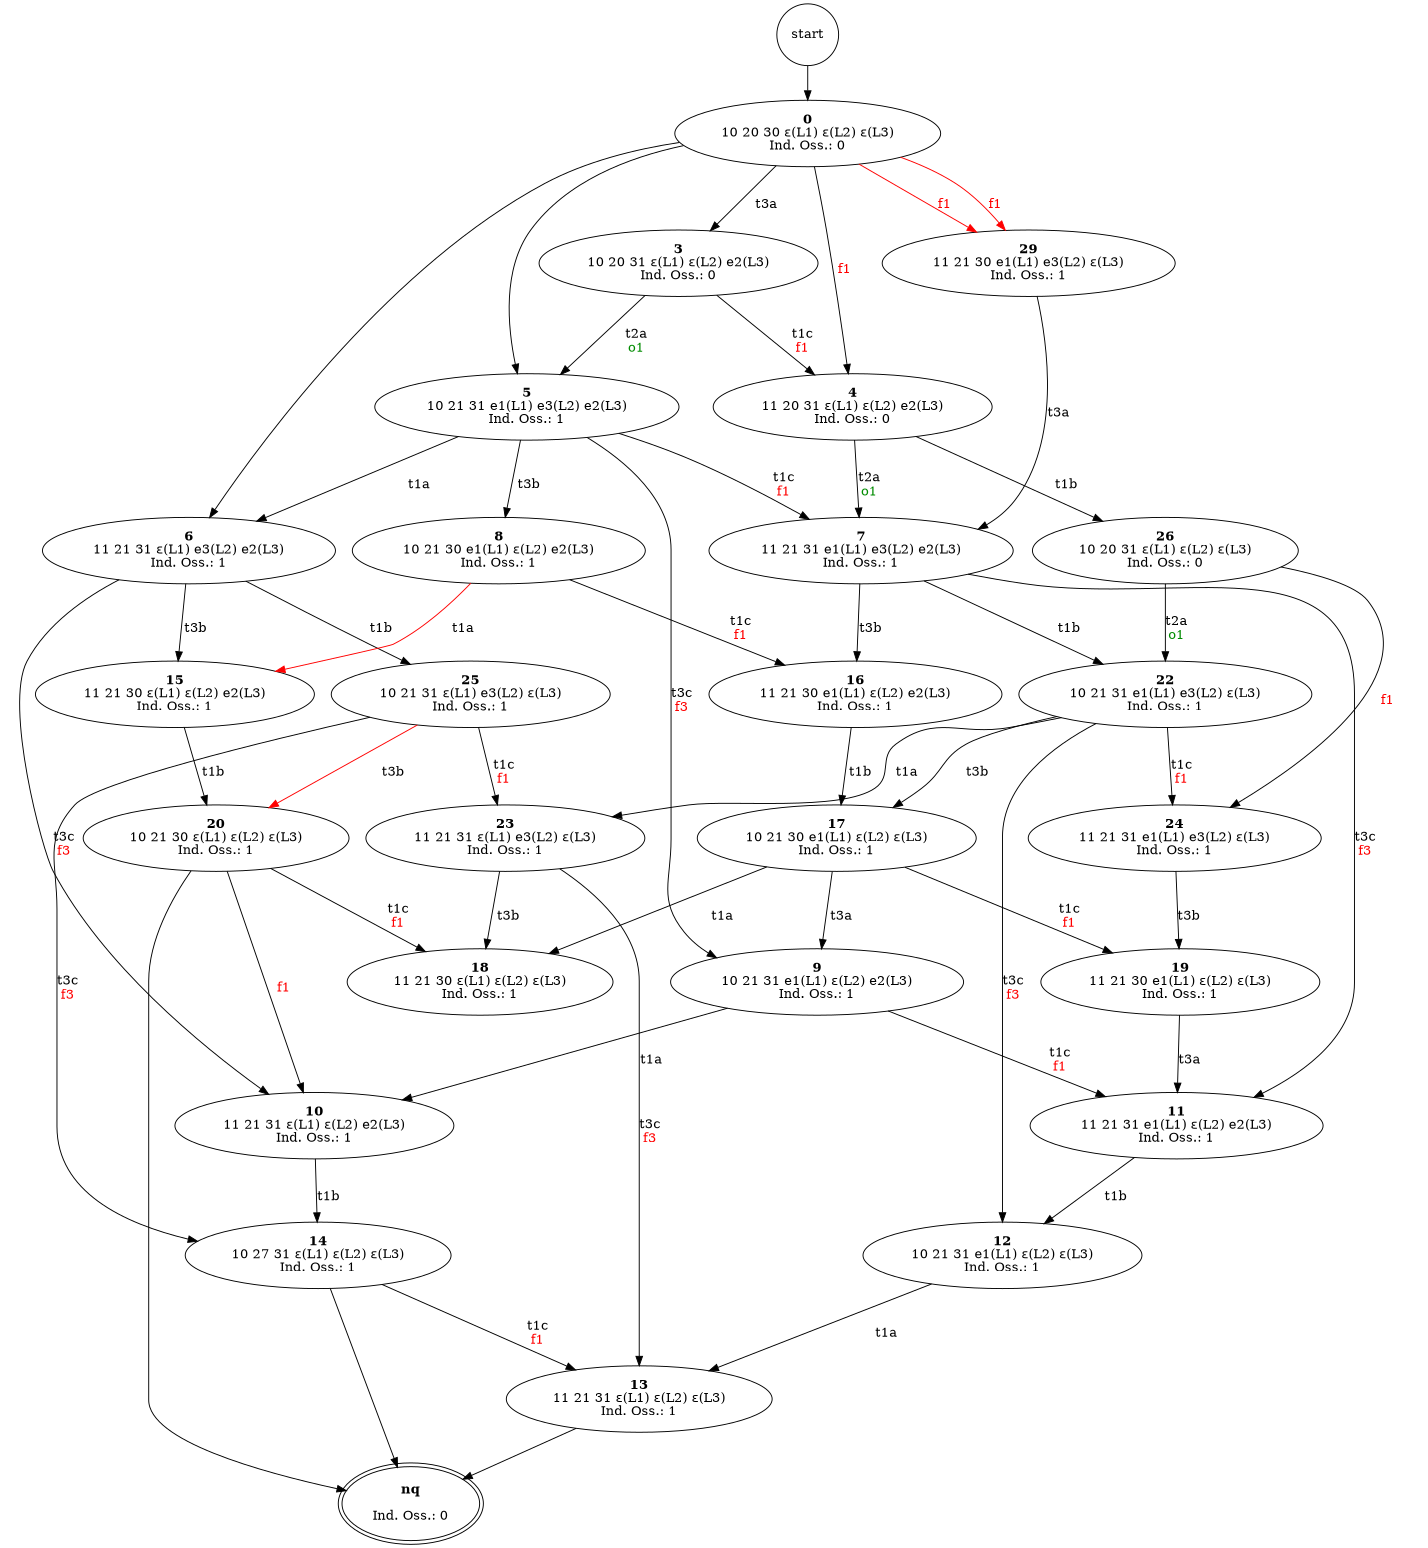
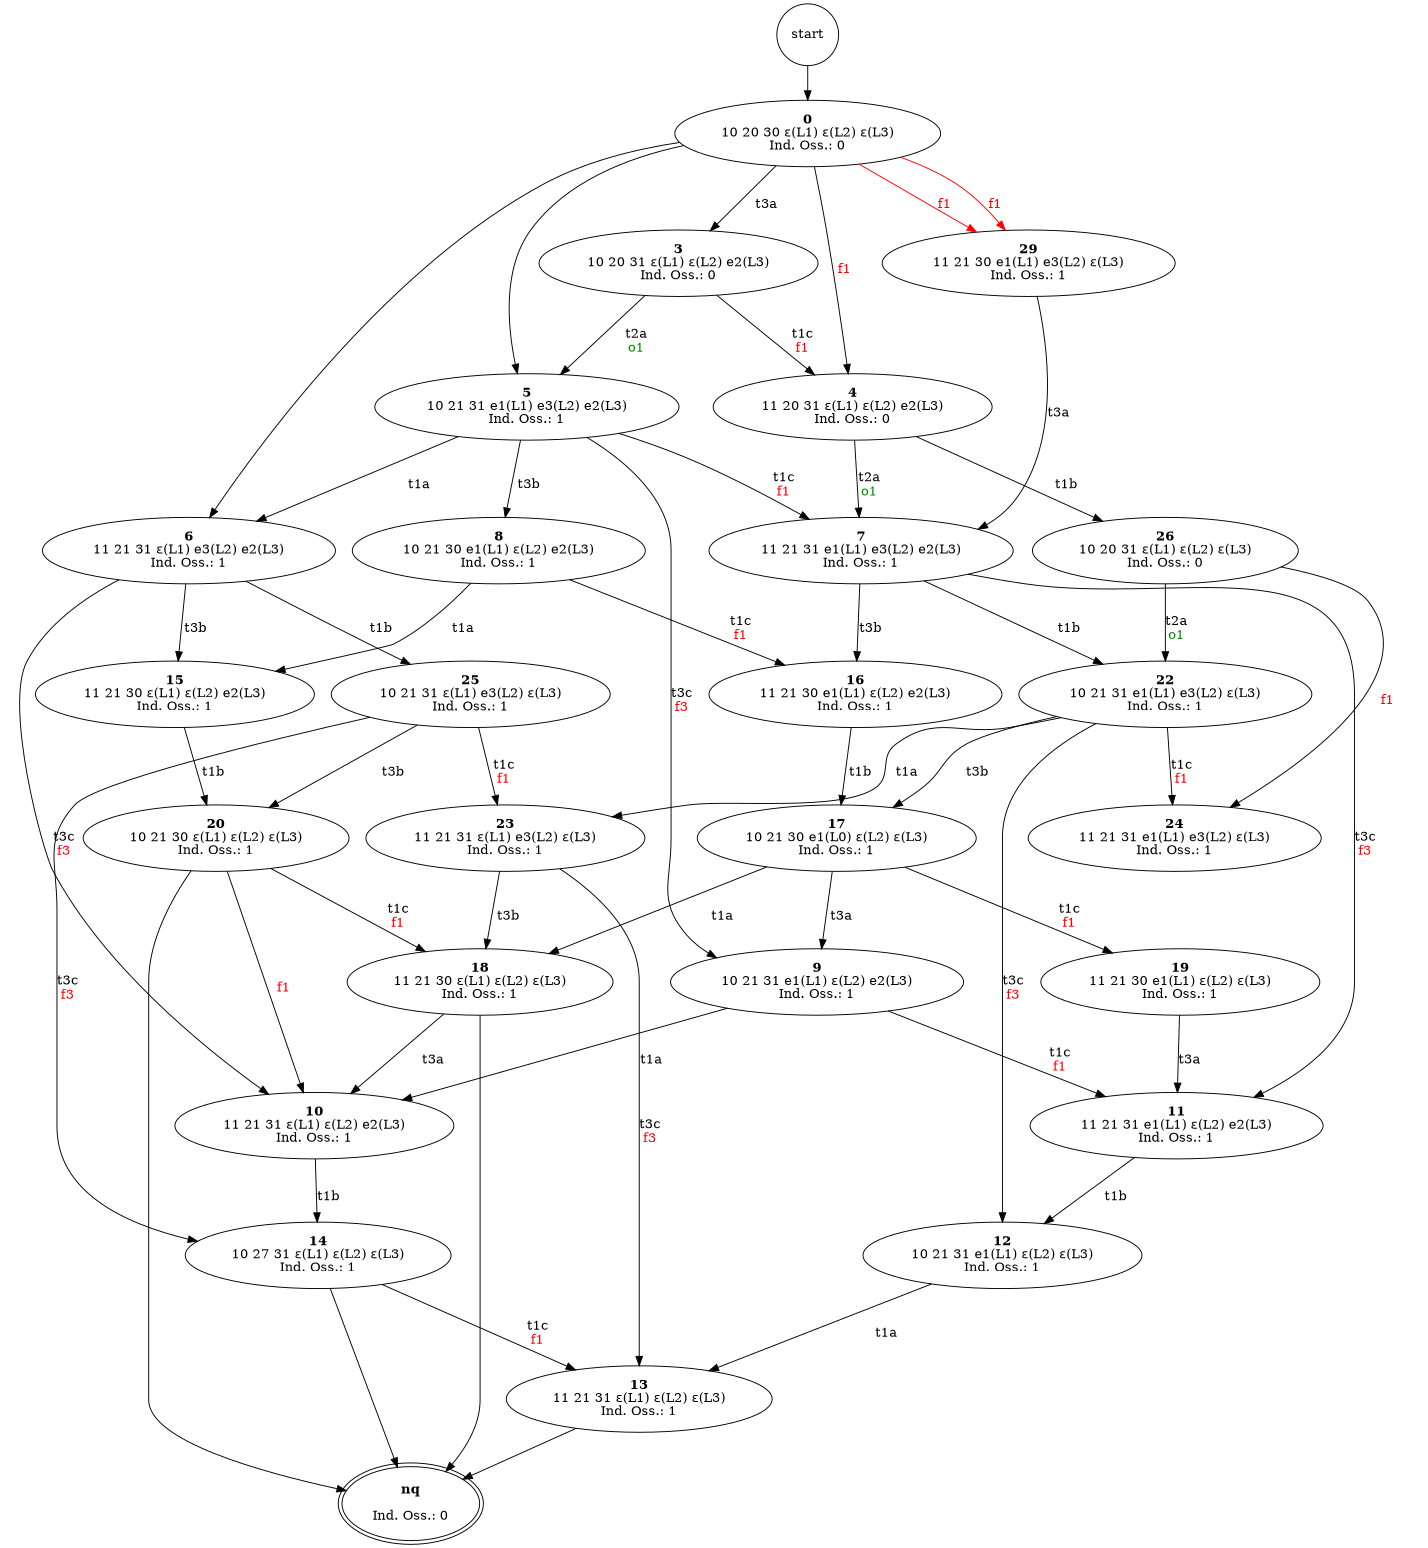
edge "8" -> "15": color red -> black
edge "25" -> "20": color red -> black
node "17": text "10 21 30 e1(L1) ε(L2) ε(L3)" -> "10 21 30 e1(L0) ε(L2) ε(L3)"
edge "24" -> "19": removed, label "t3b"
edge "18" -> "10": added, label "t3a"
edge "18" -> "nq": added
